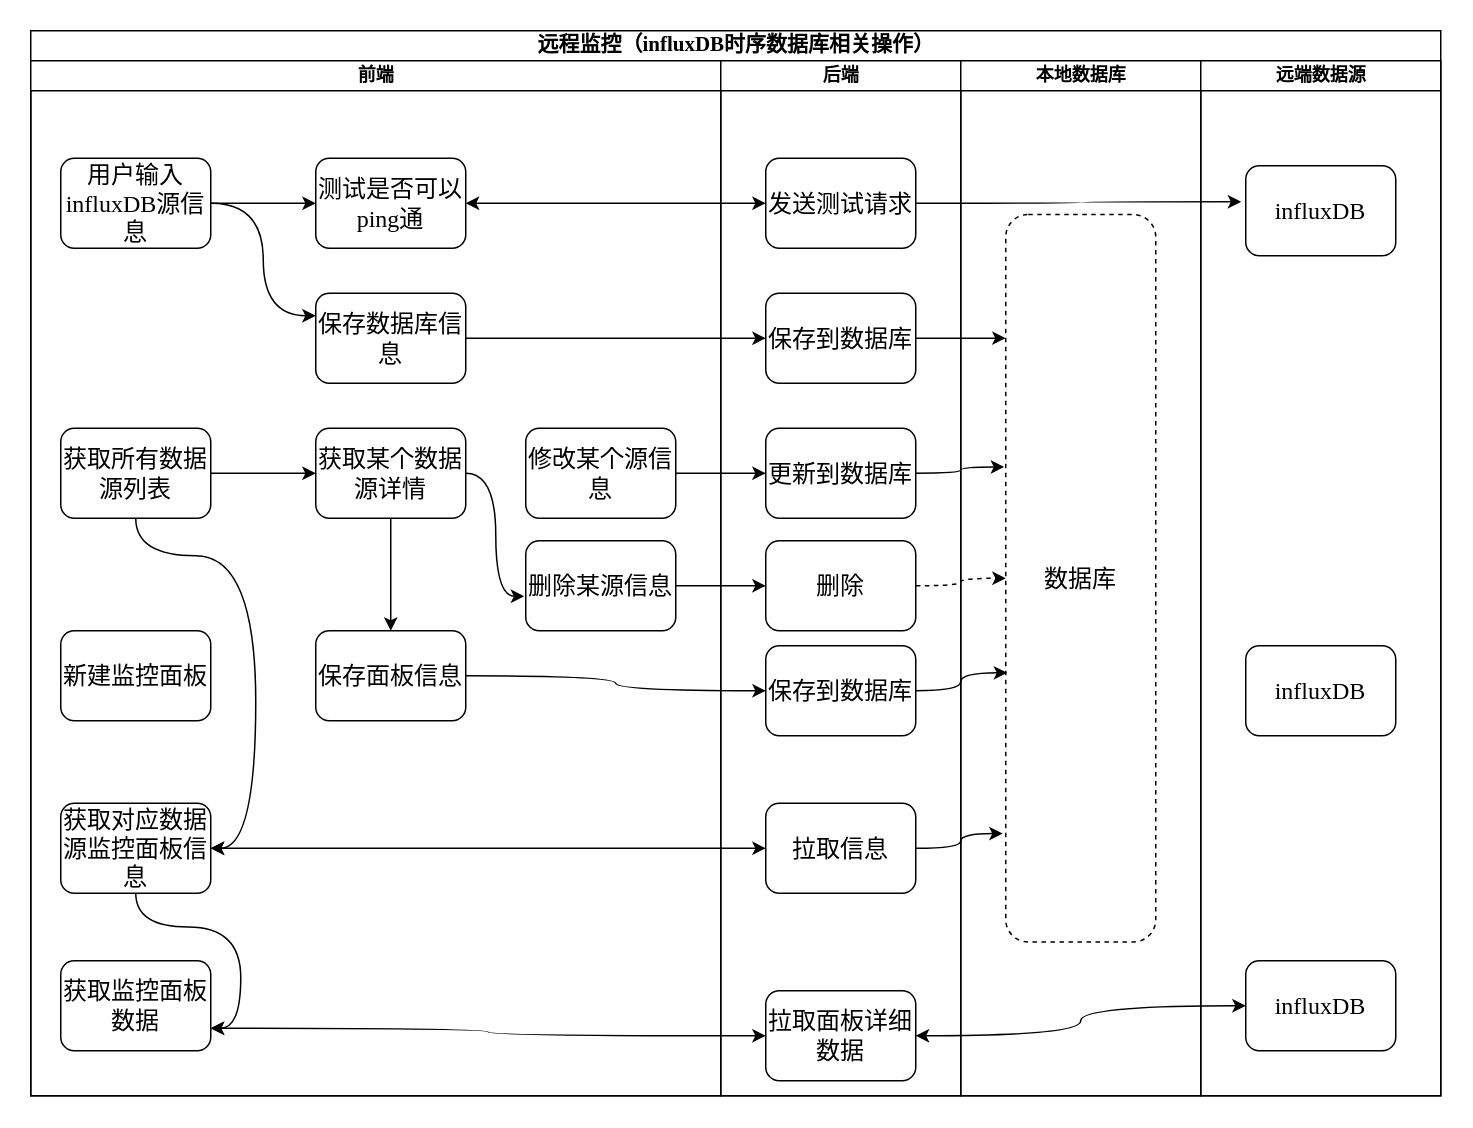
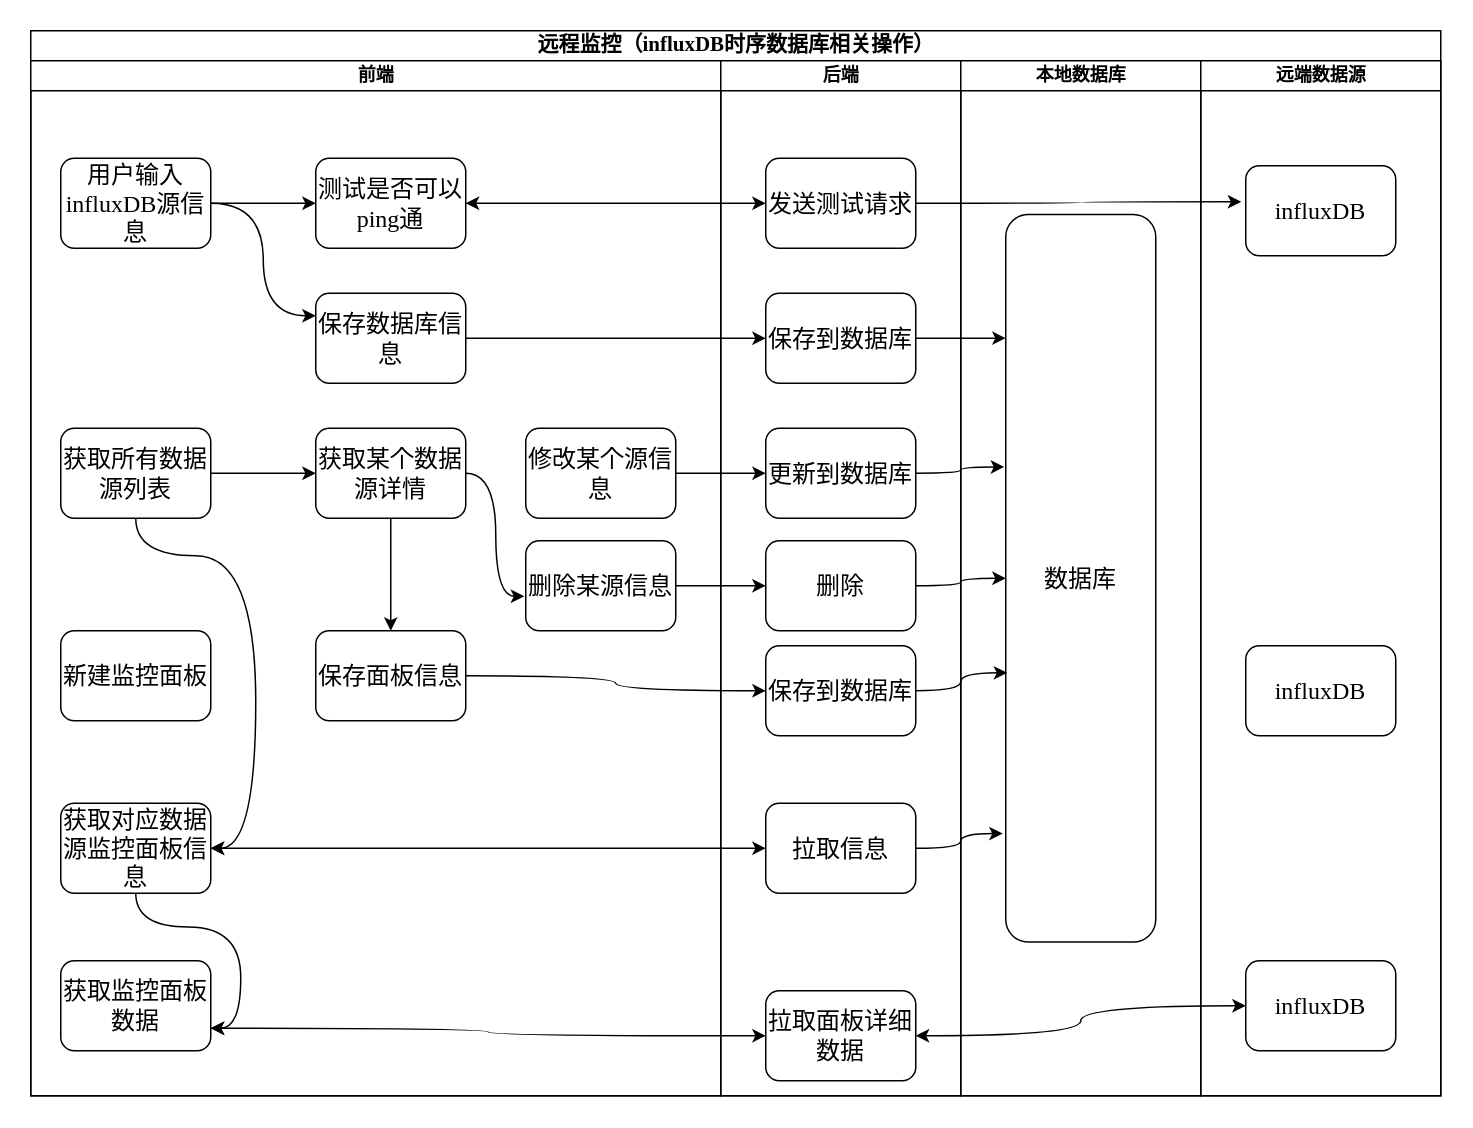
node "数据库": style dashed -> solid
edge "删除" -> "数据库": style dashed -> solid
